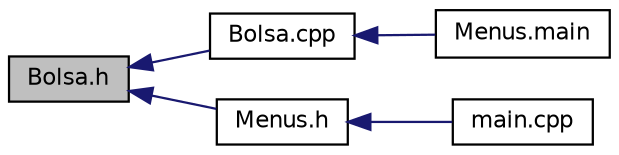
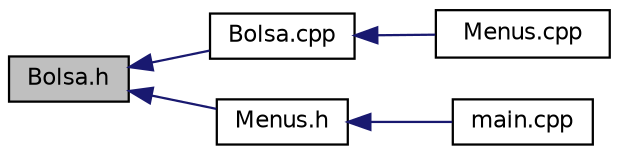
node "Menus.main": label "Menus.main" -> "Menus.cpp"
